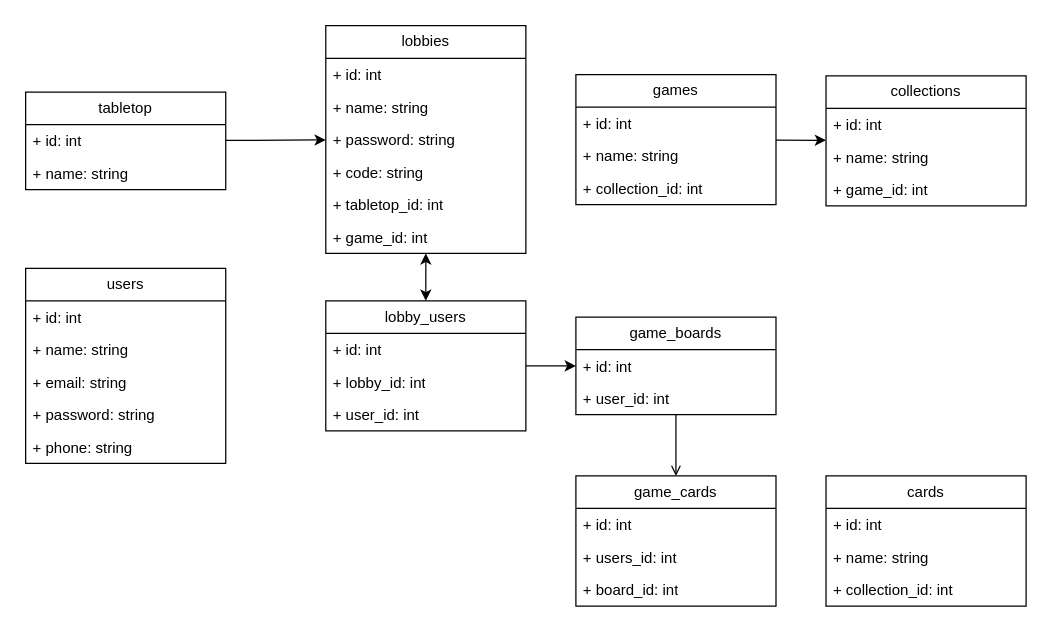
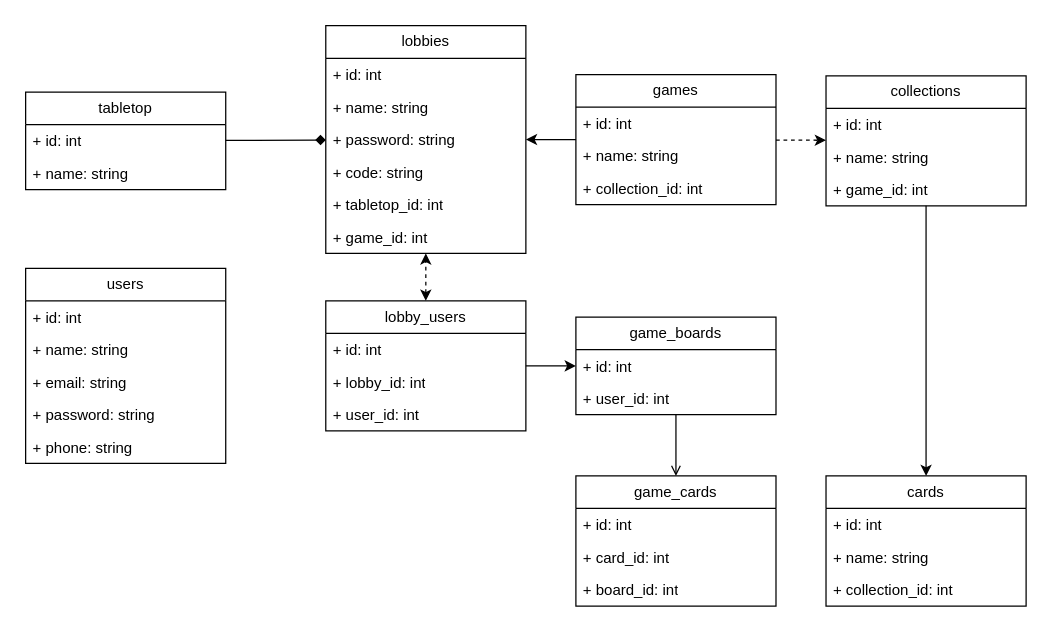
edge "games" -> "lobbies": added
edge "tabletop" -> "lobbies": arrowhead classic -> diamond
edge "games" -> "collections": style solid -> dashed
edge "lobbies" -- "lobby_users": style solid -> dashed
edge "collections" -> "cards": added
node "+ users_id: int": label "+ users_id: int" -> "+ card_id: int"
